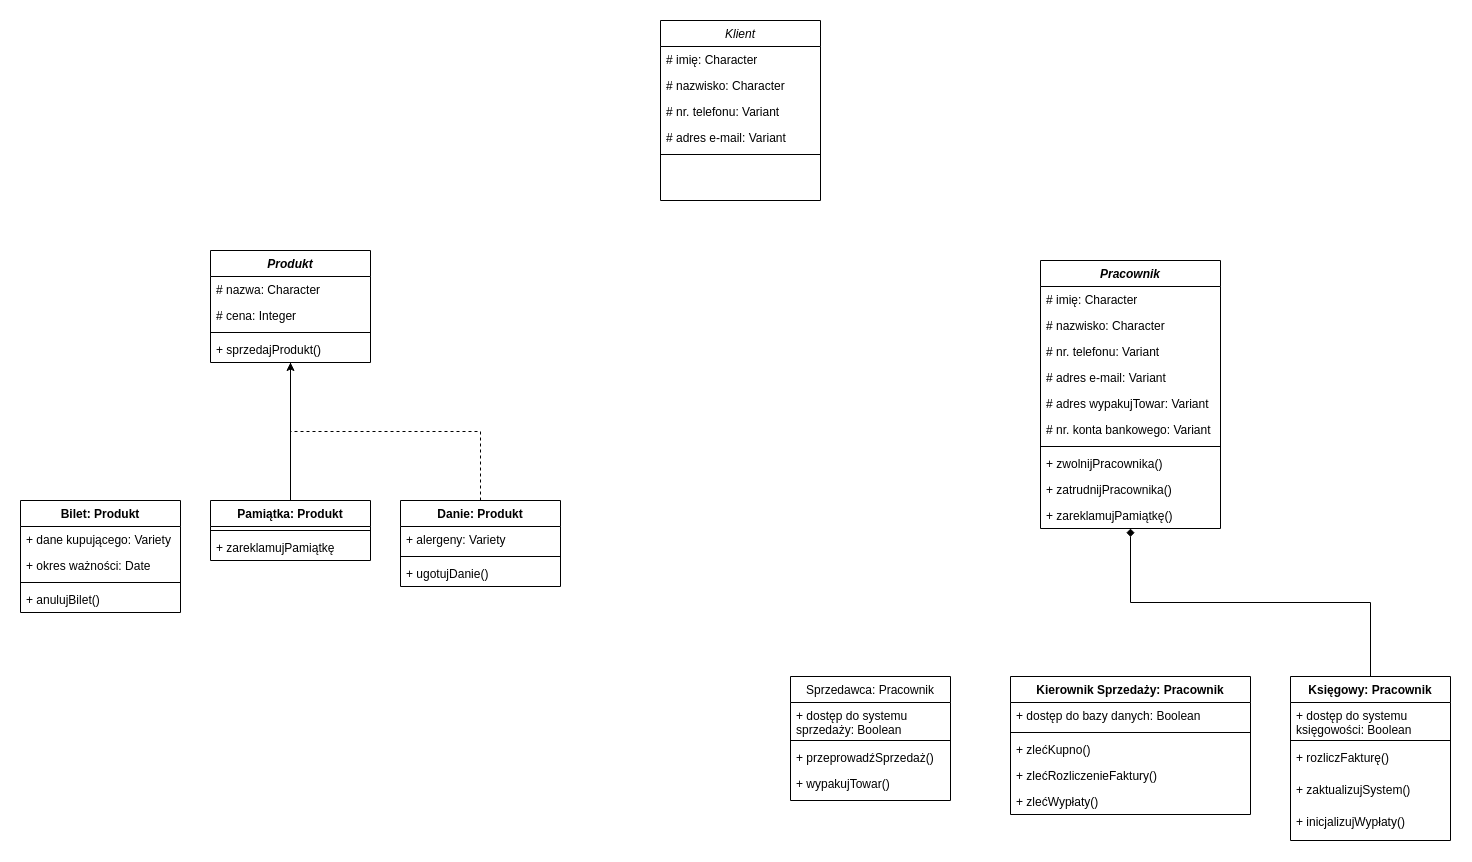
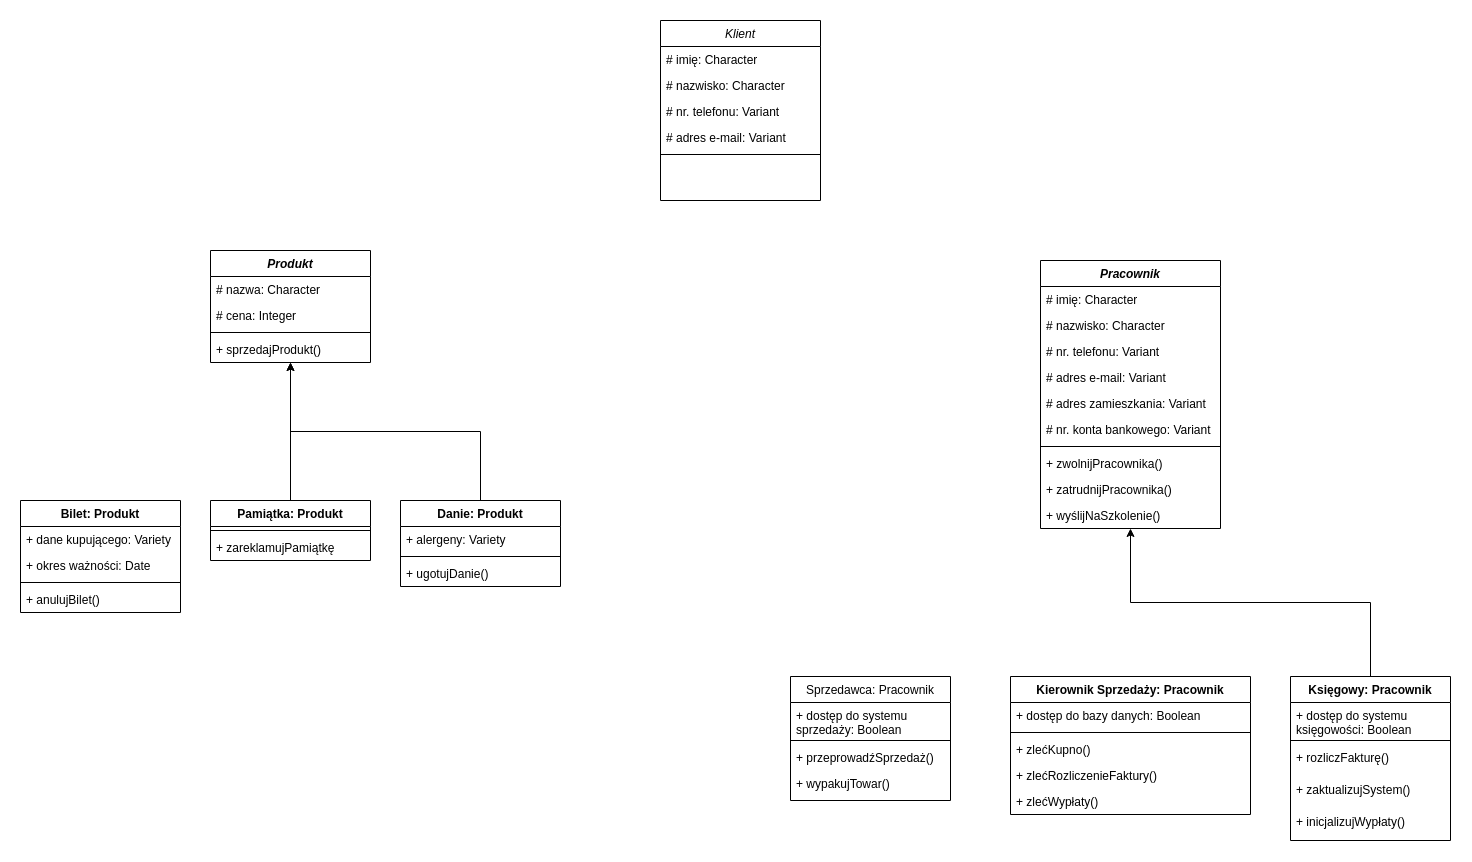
edge "Produkt" -- "Pamiątka: Produkt": arrowhead none -> classic
node "# adres wypakujTowar: Variant": label "# adres wypakujTowar: Variant" -> "# adres zamieszkania: Variant"
edge "Danie: Produkt" -> "Produkt": style dashed -> solid
node "+ zareklamujPamiątkę()": label "+ zareklamujPamiątkę()" -> "+ wyślijNaSzkolenie()"
edge "Księgowy: Pracownik" -> "Pracownik": arrowhead diamond -> classic
